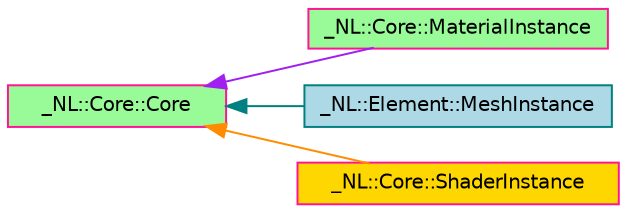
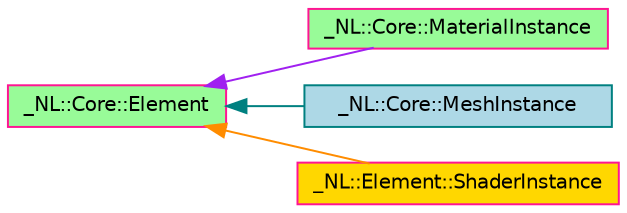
node "_NL::Core::Core": label "_NL::Core::Core" -> "_NL::Core::Element"
node "_NL::Element::MeshInstance": label "_NL::Element::MeshInstance" -> "_NL::Core::MeshInstance"
node "_NL::Core::ShaderInstance": label "_NL::Core::ShaderInstance" -> "_NL::Element::ShaderInstance"
